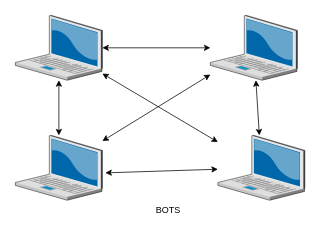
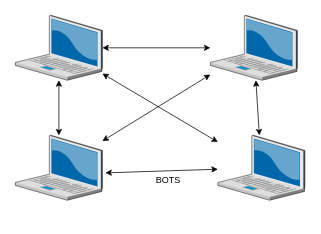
node "BOTS": moved (168, 210) -> (168, 180)
